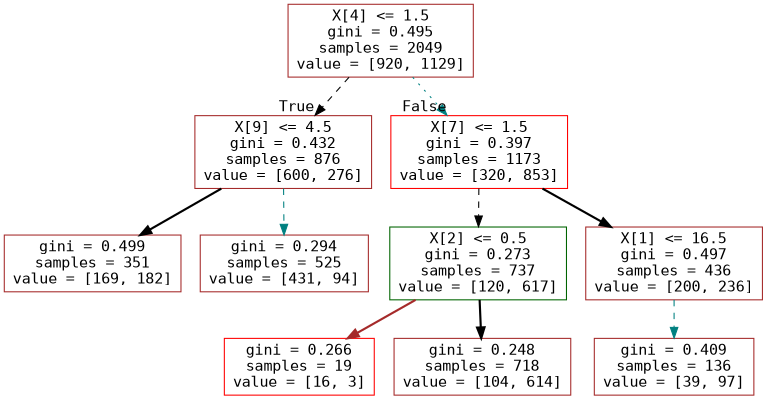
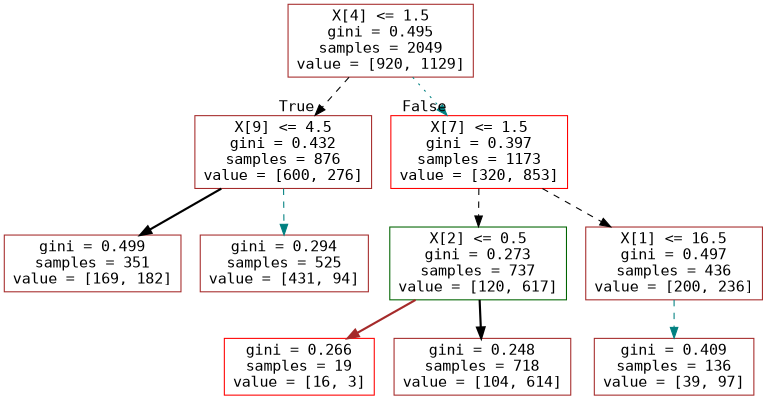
edge "X[7] <= 1.5 gini = 0.397 samples = 1173 value = [320, 853]" -> "X[1] <= 16.5 gini = 0.497 samples = 436 value = [200, 236]": style bold -> dashed
